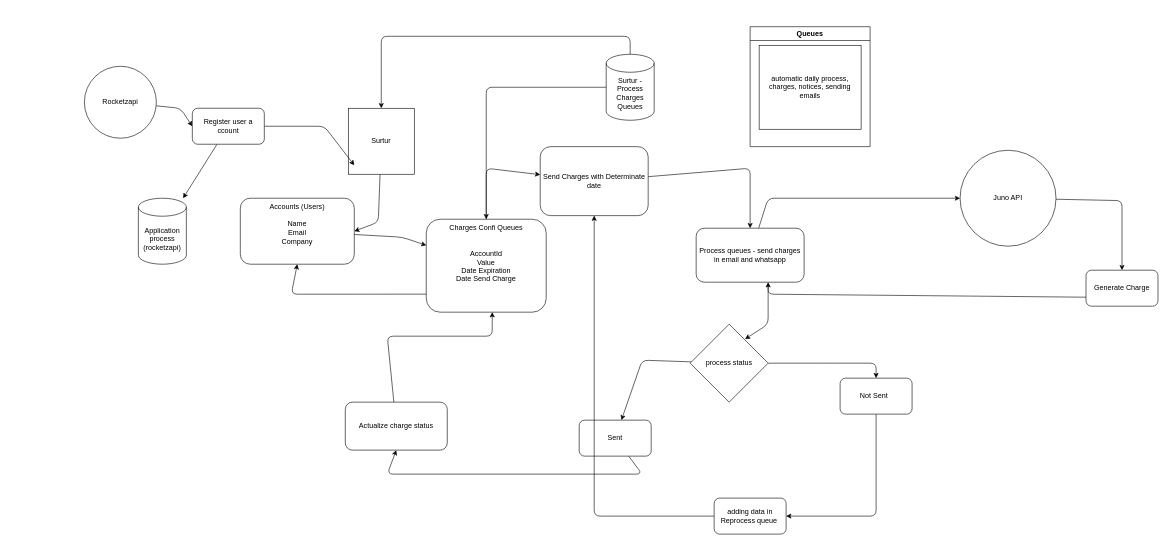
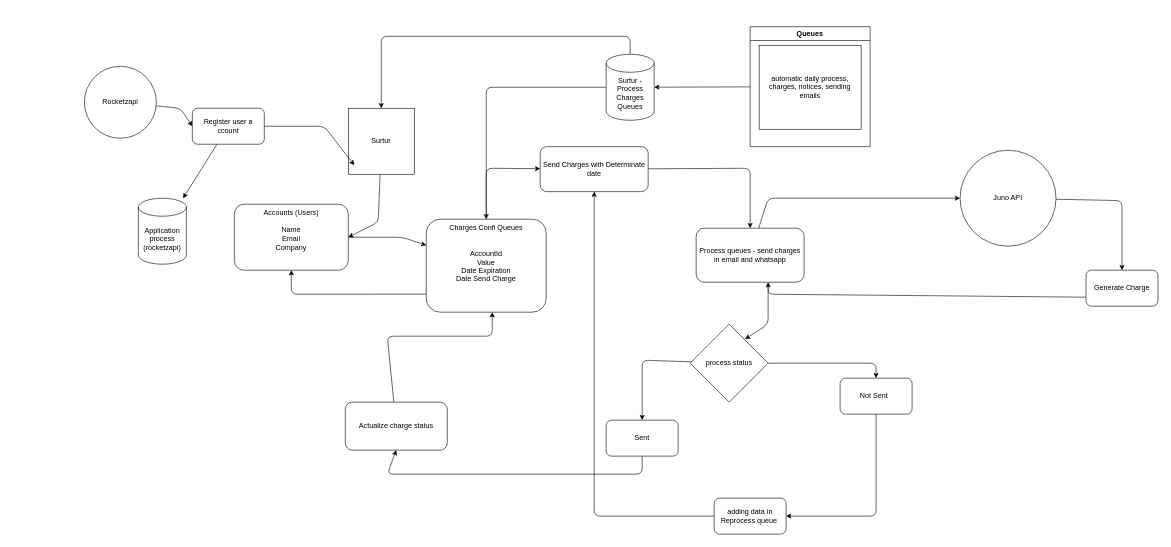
edge "Queues" -> "Surtur - Process Charges Queues": added
node "Send Charges with Determinate date": size 108x69 -> 108x45
node "Accounts (Users) Name Email Company": moved (297, 231) -> (291, 237)
node "Sent": moved (615, 438) -> (642, 438)
